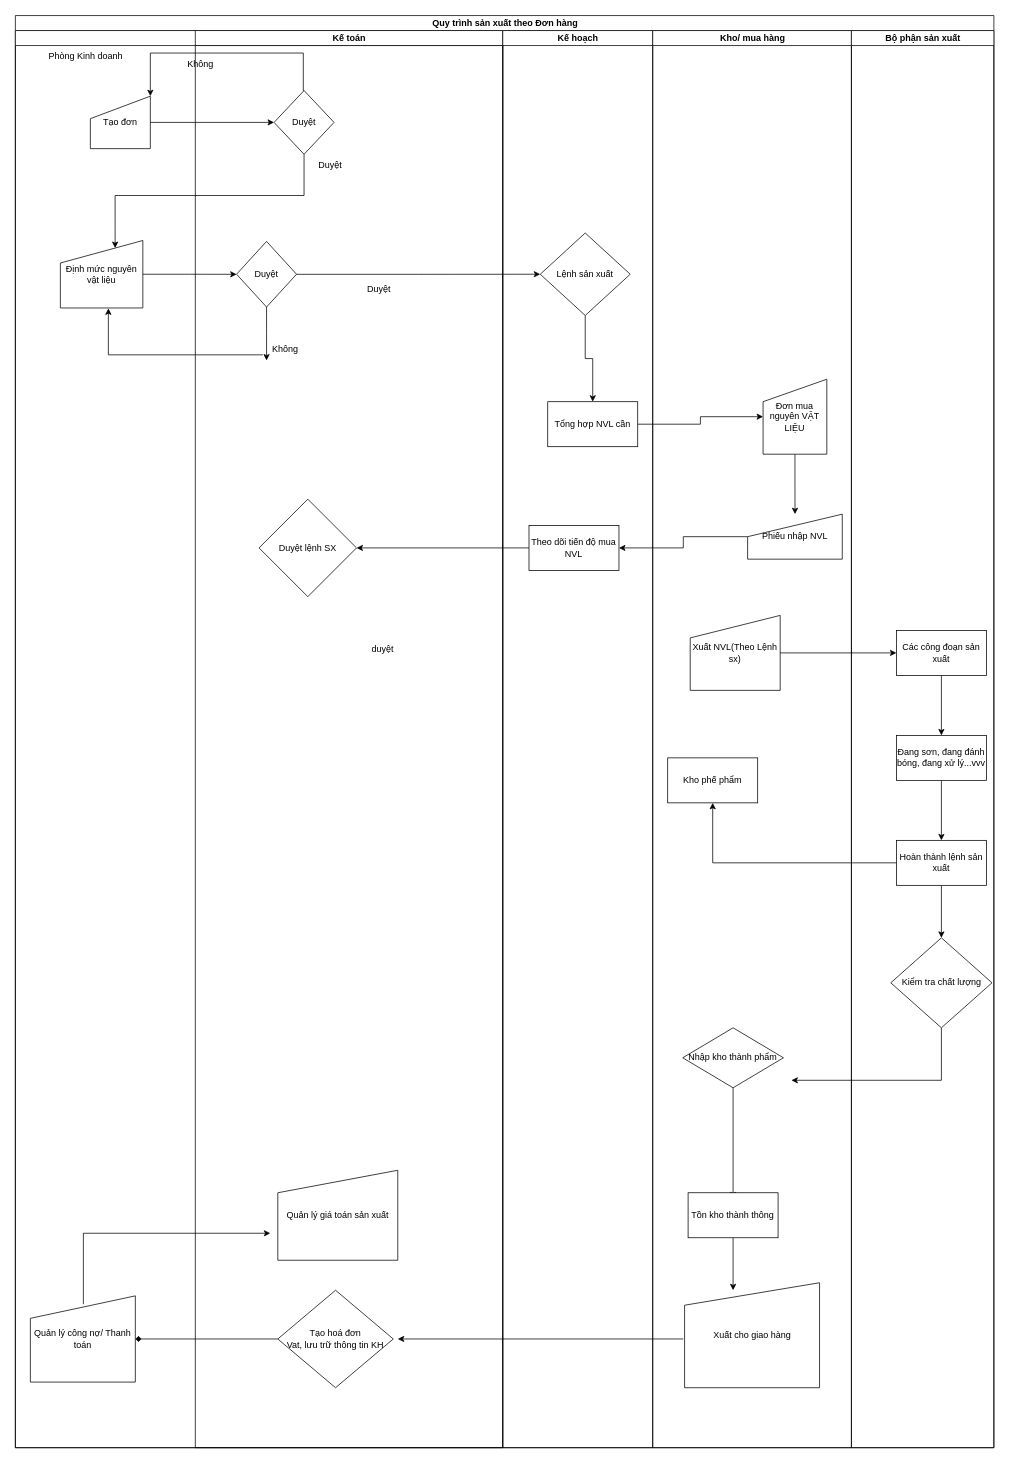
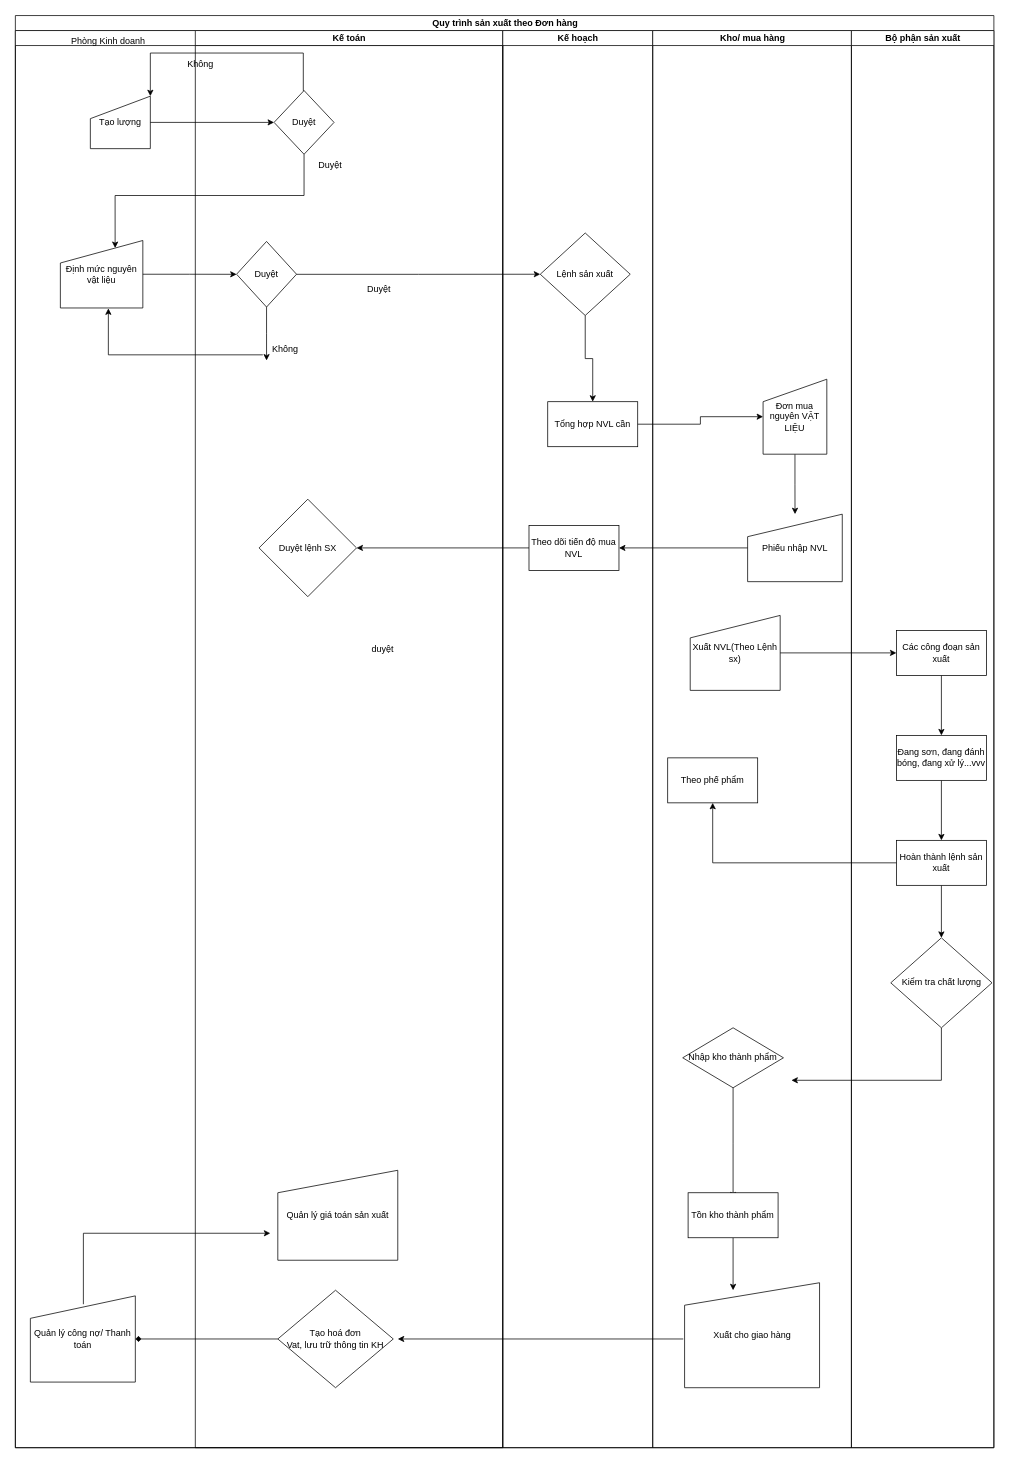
node "Phòng Kinh doanh": moved (86, 57) -> (108, 42)
node "Tạo đơn": label "Tạo đơn" -> "Tạo lượng"
node "Phiếu nhập NVL": size 95x45 -> 95x68
node "Kho phế phẩm": label "Kho phế phẩm" -> "Theo phế phẩm"
node "Tồn kho thành thông": label "Tồn kho thành thông" -> "Tồn kho thành phẩm"
